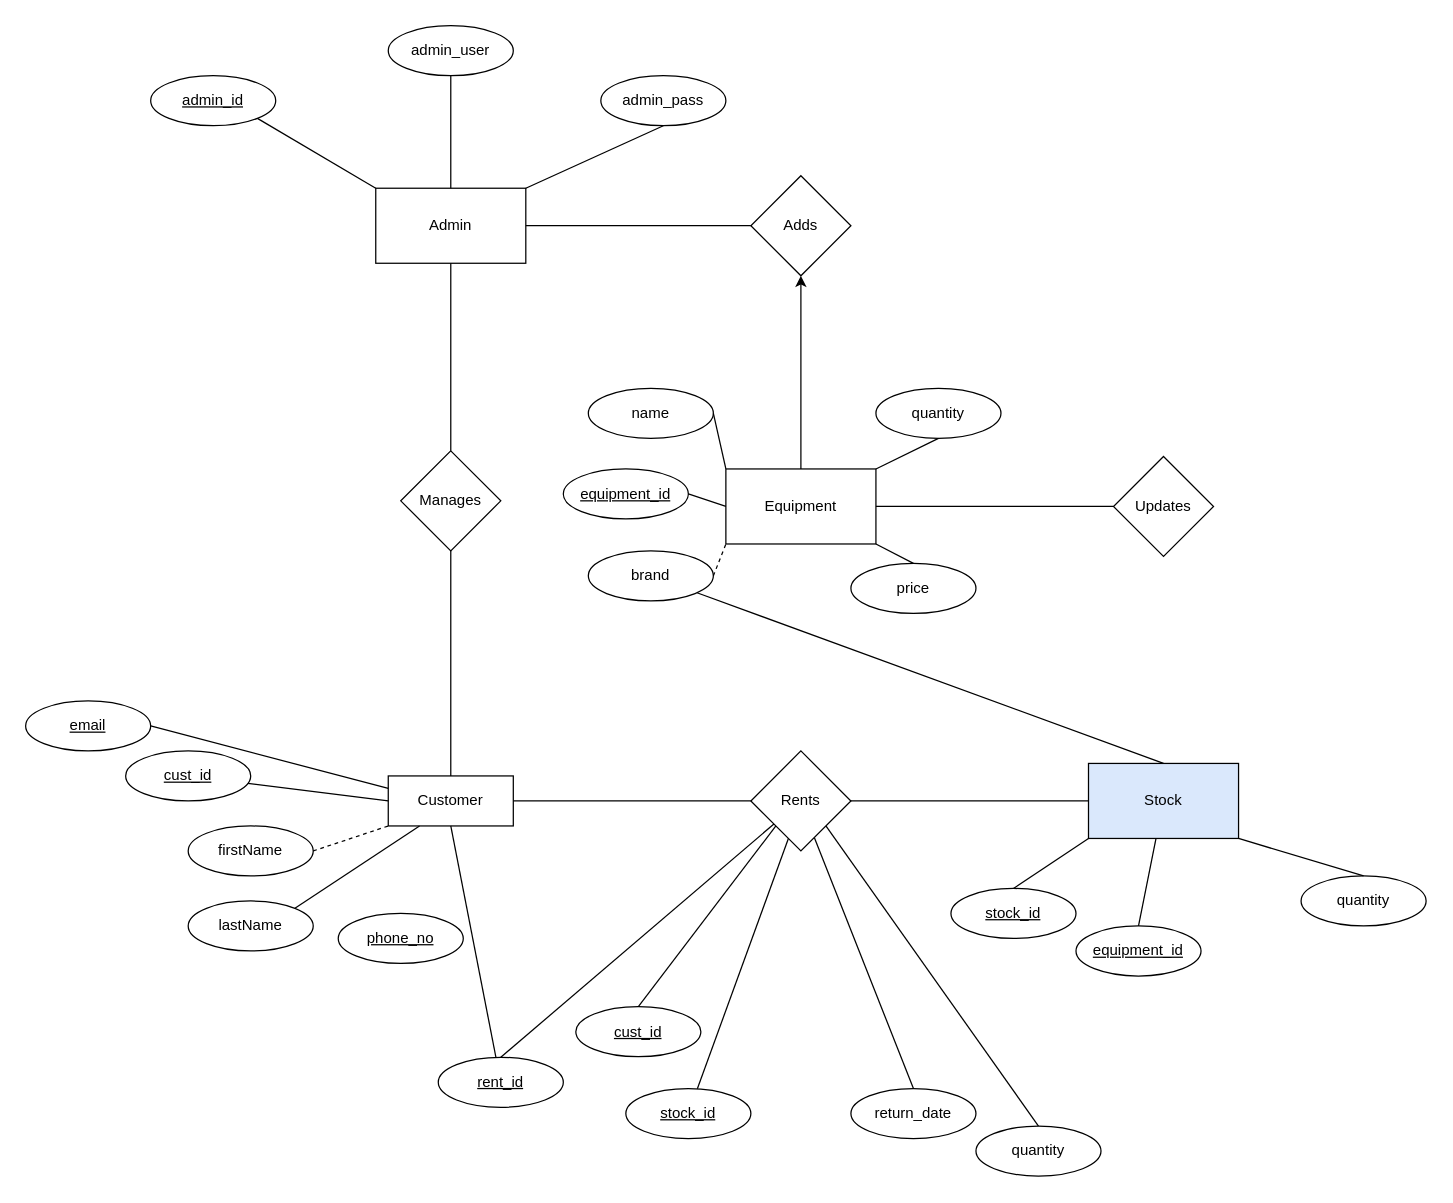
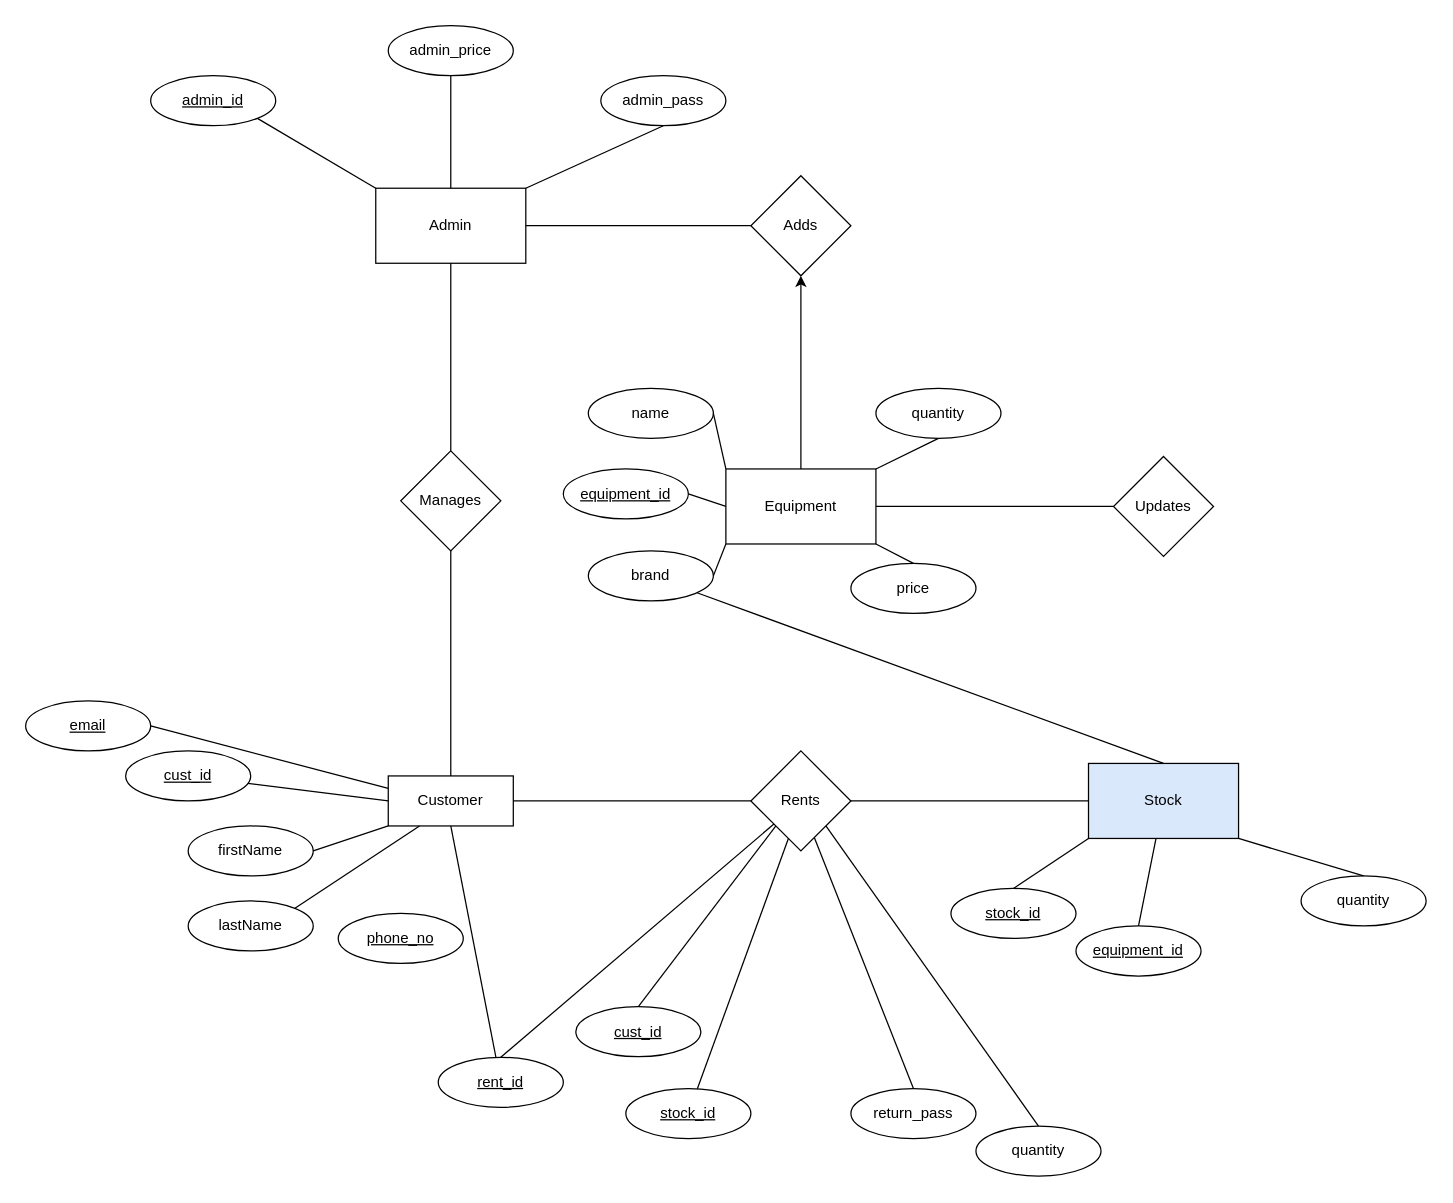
node "admin_user": label "admin_user" -> "admin_price"
edge "Equipment" -- "brand": style dashed -> solid
edge "Customer" -- "firstName": style dashed -> solid
node "return_date": label "return_date" -> "return_pass"
